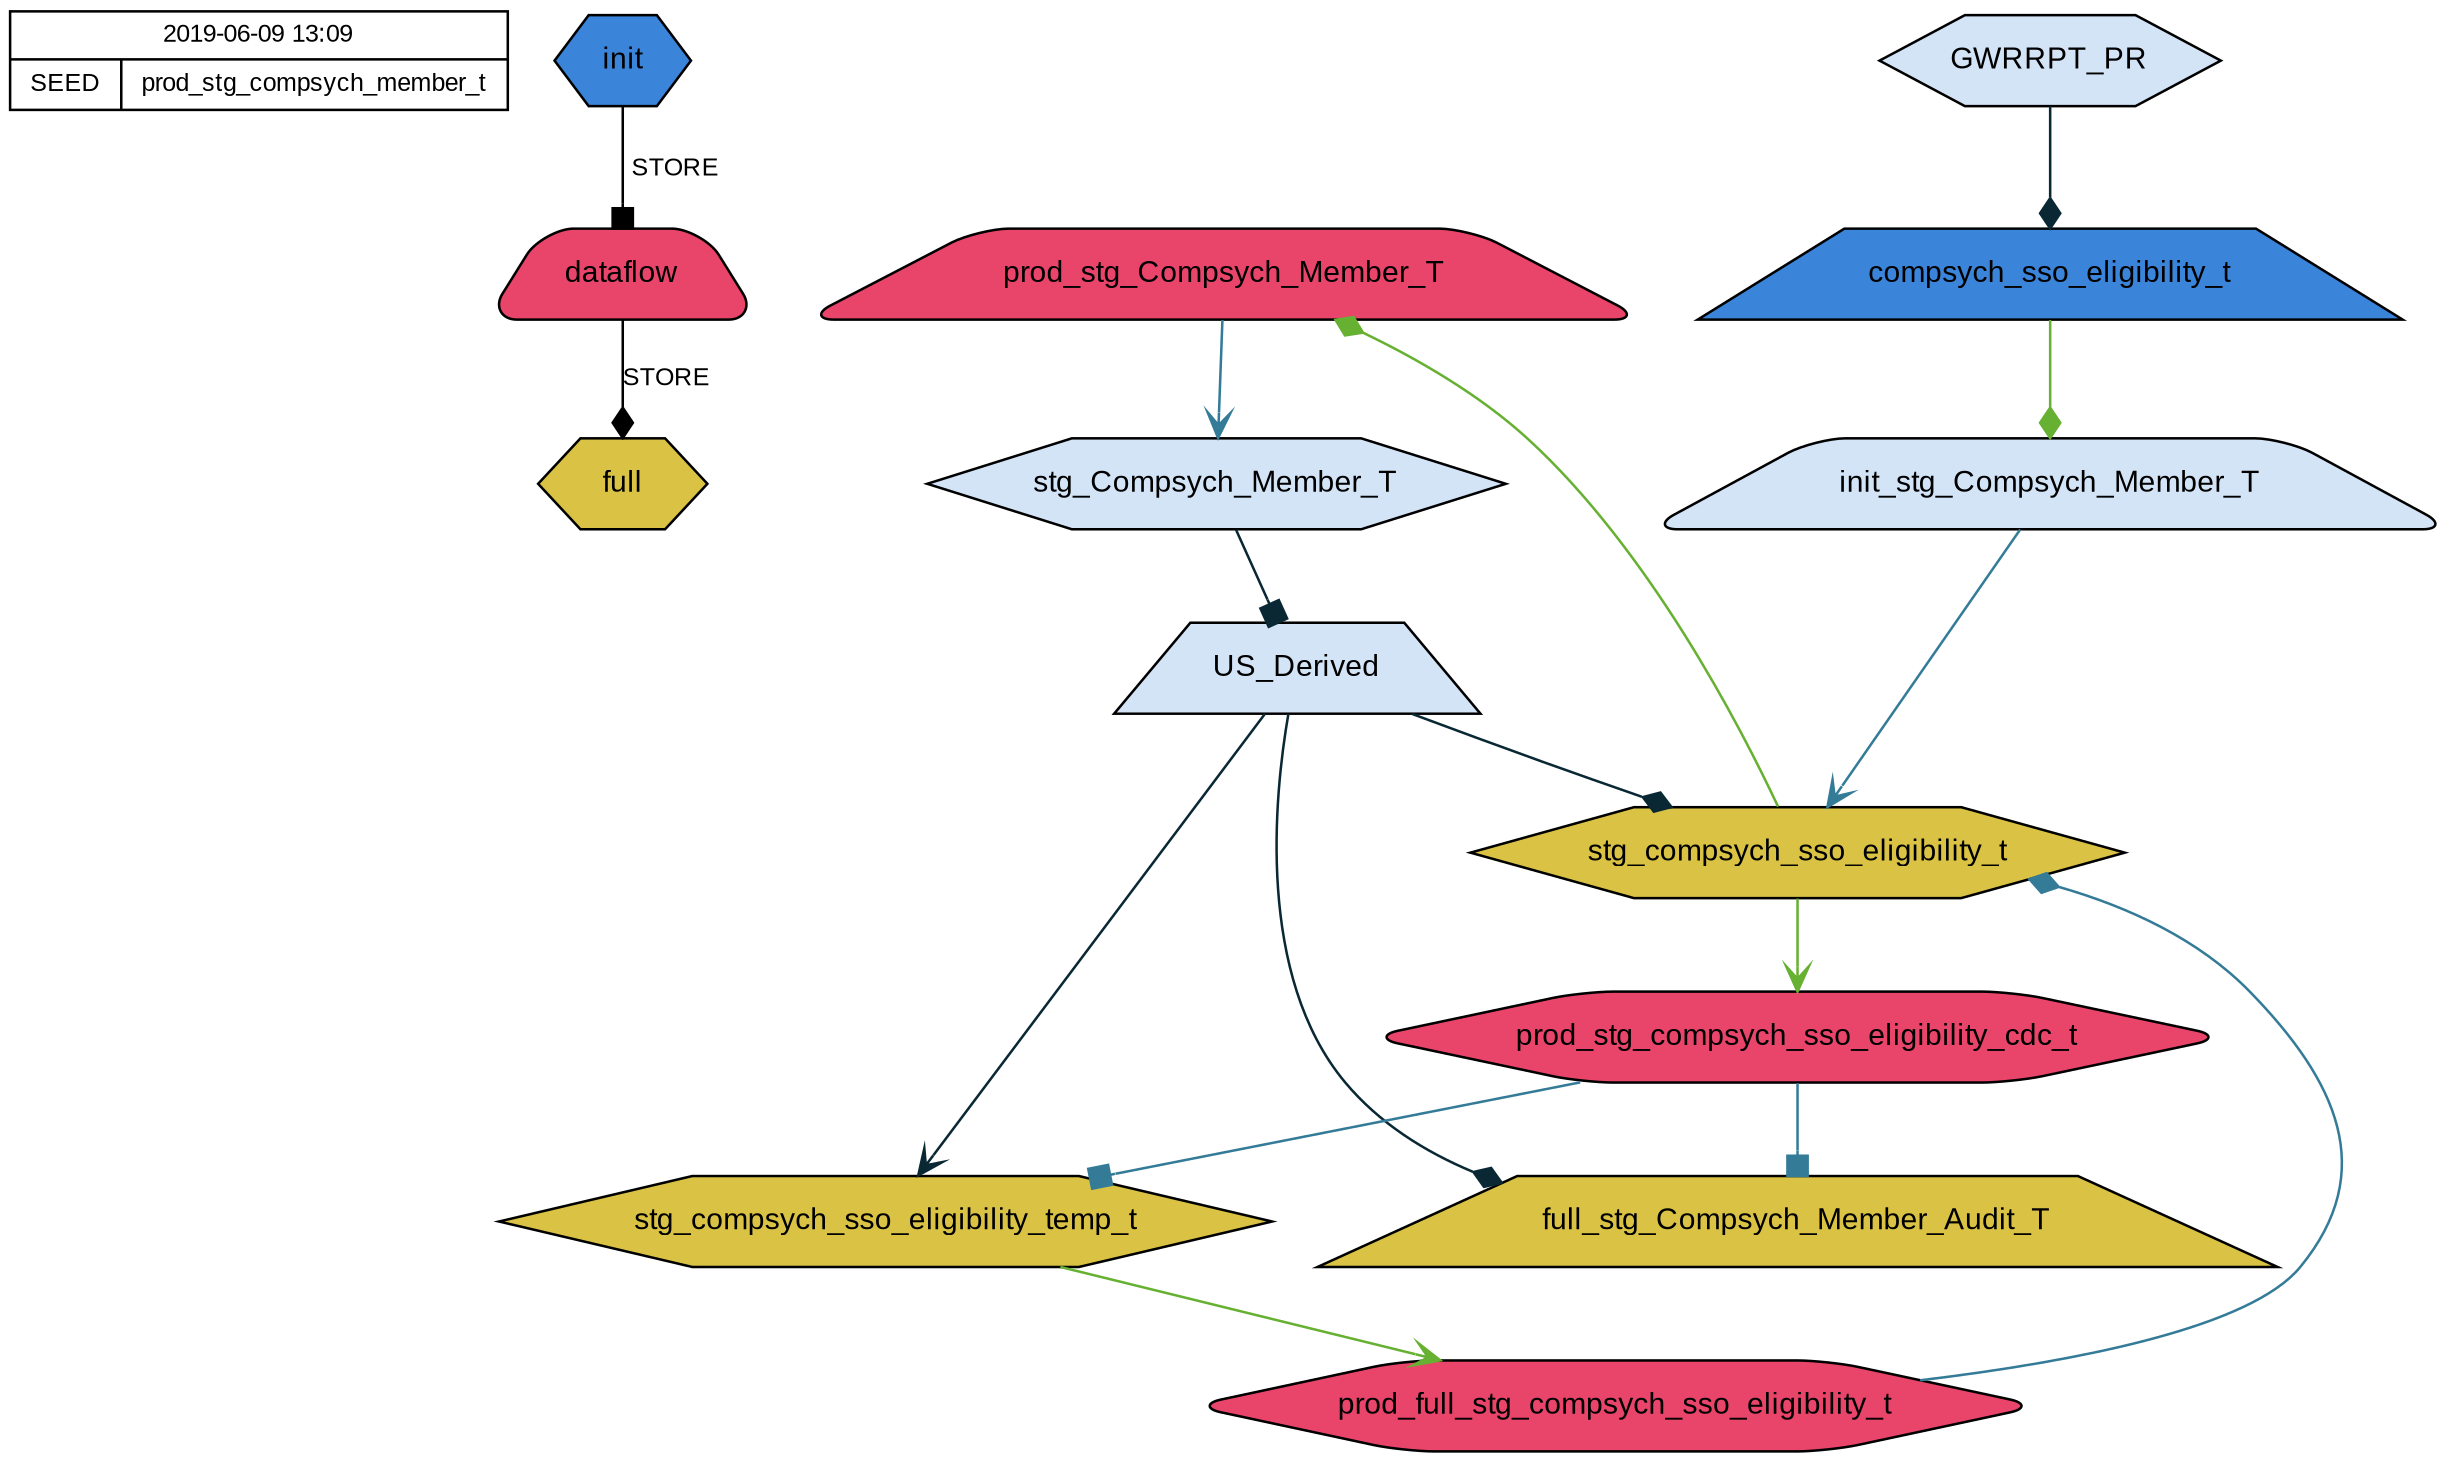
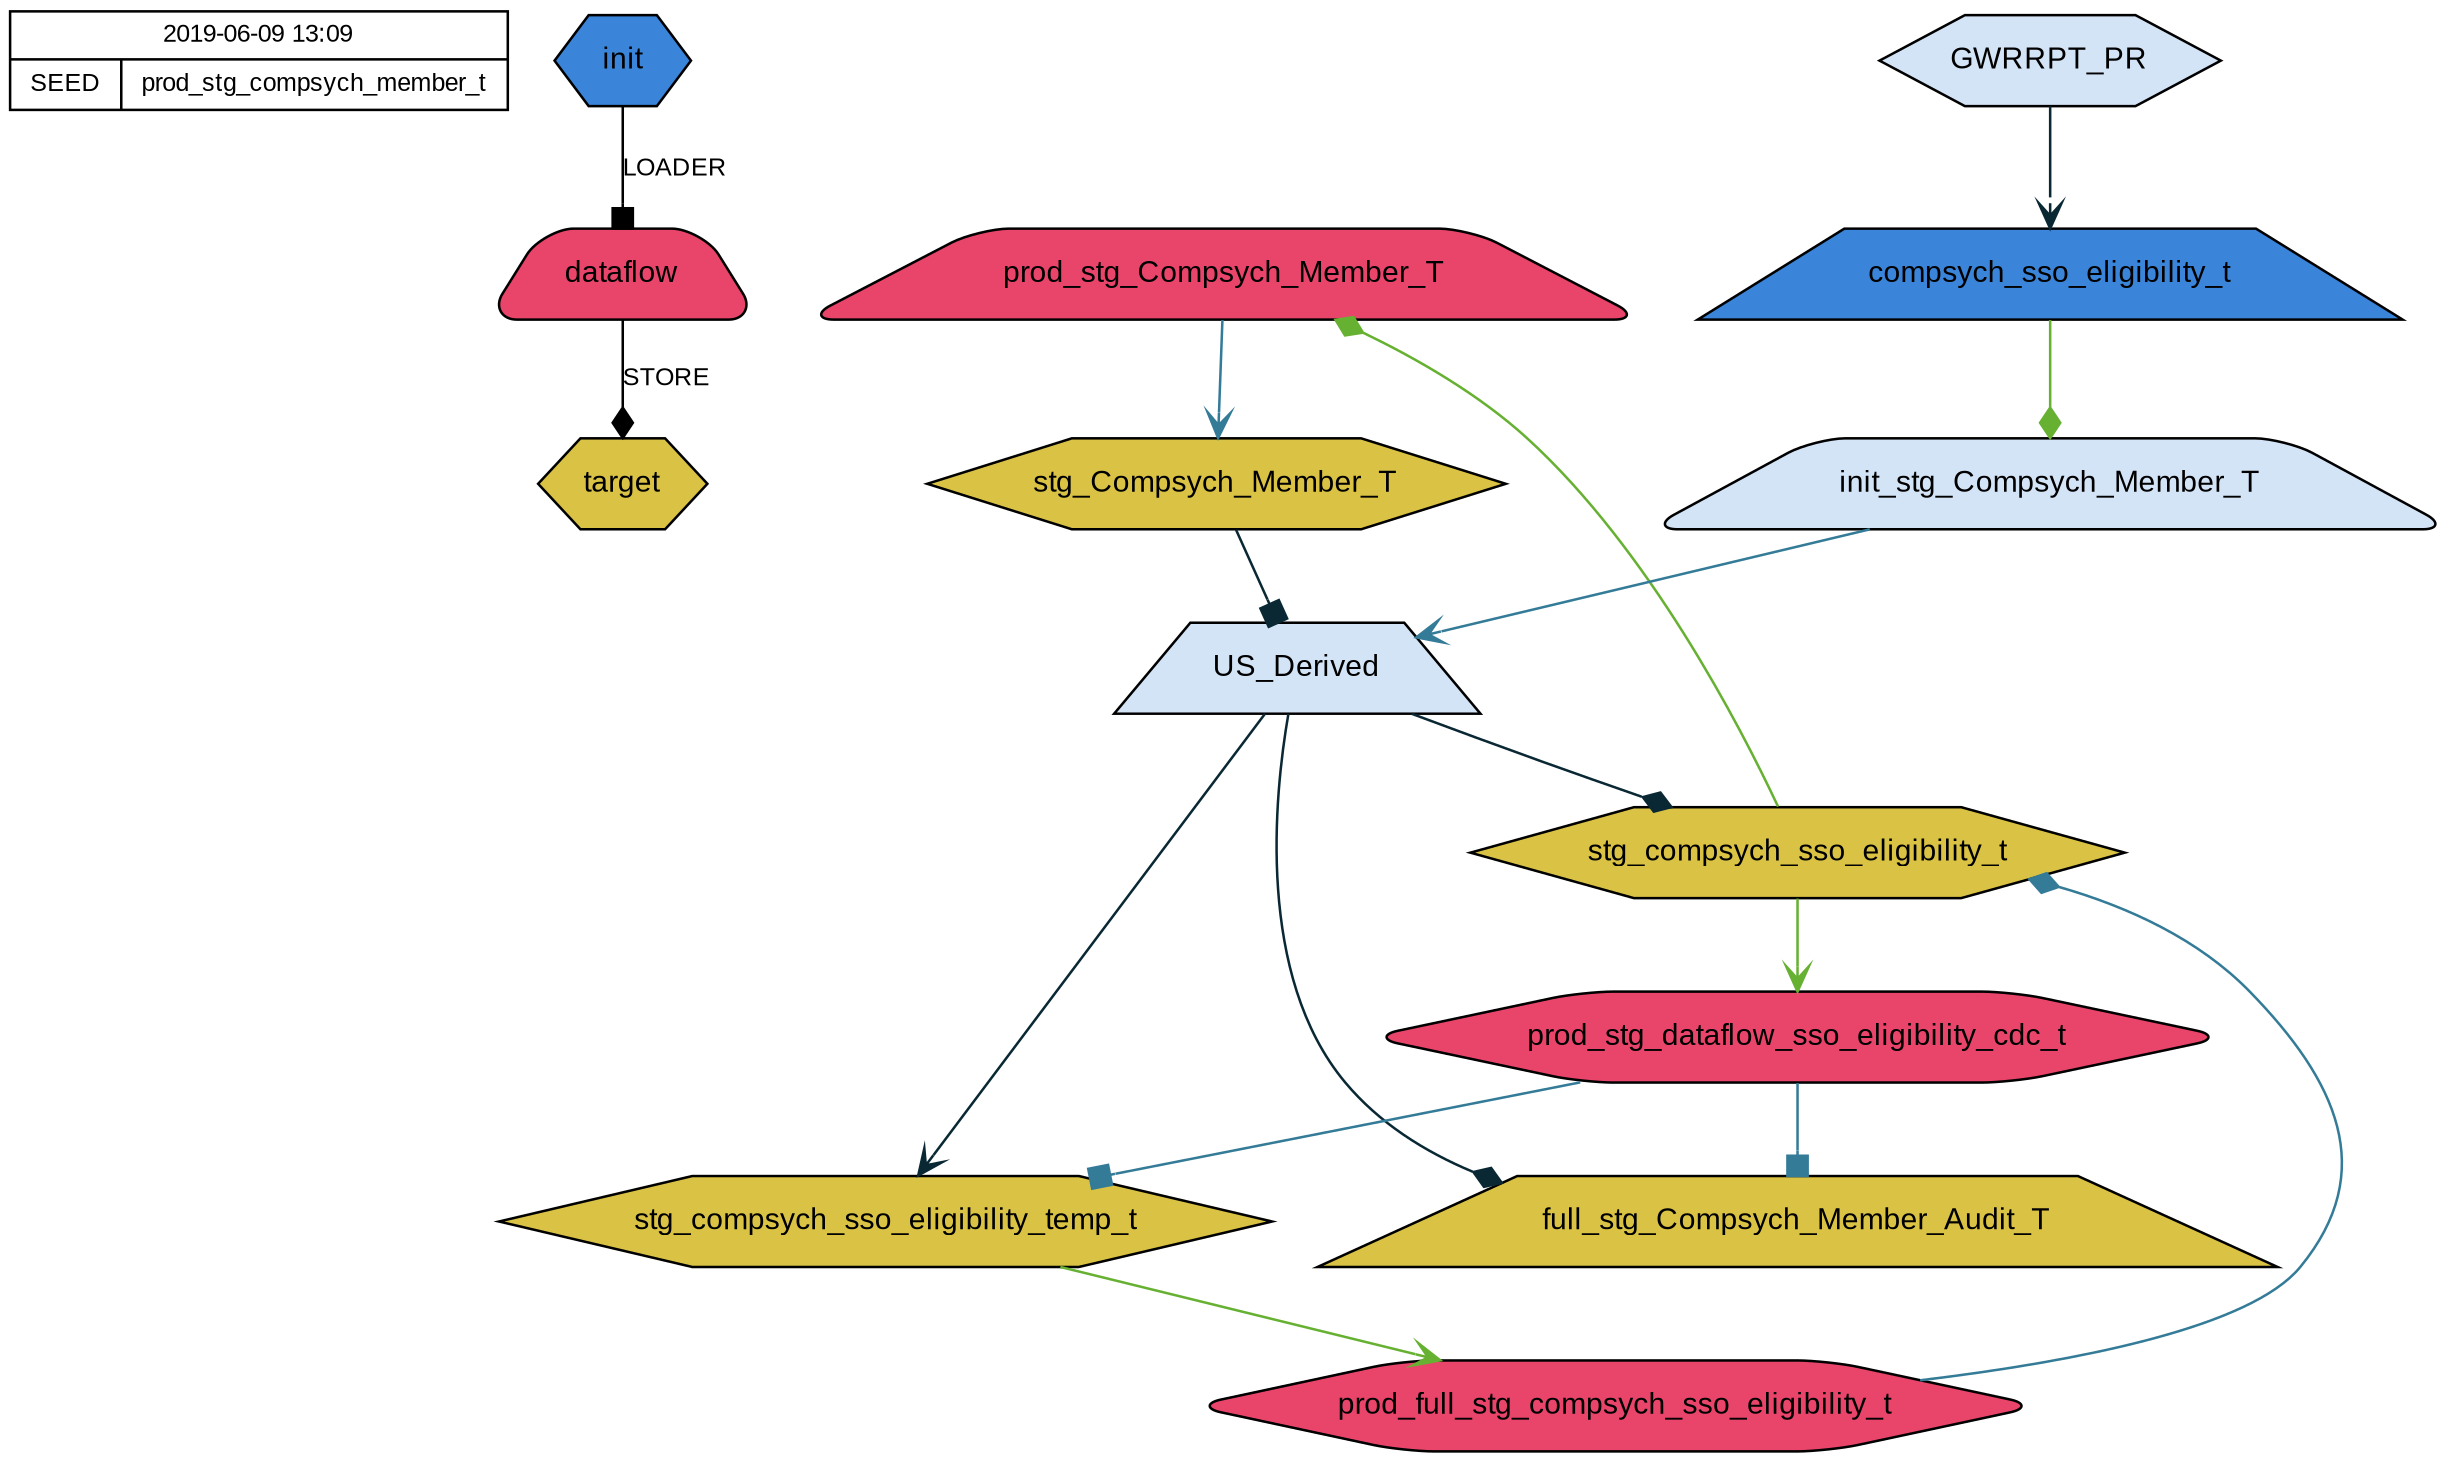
edge "GWRRPT_PR" -> "compsych_sso_eligibility_t": arrowhead diamond -> vee
edge "init" -> "dataflow": label "STORE" -> "LOADER"
node "full": label "full" -> "target"
node "stg_Compsych_Member_T": fillcolor #d4e4f7 -> #dac344
edge "init_stg_Compsych_Member_T" -> "stg_compsych_sso_eligibility_t": now "init_stg_Compsych_Member_T" -> "US_Derived"
node "prod_stg_compsych_sso_eligibility_cdc_t": label "prod_stg_compsych_sso_eligibility_cdc_t" -> "prod_stg_dataflow_sso_eligibility_cdc_t"
